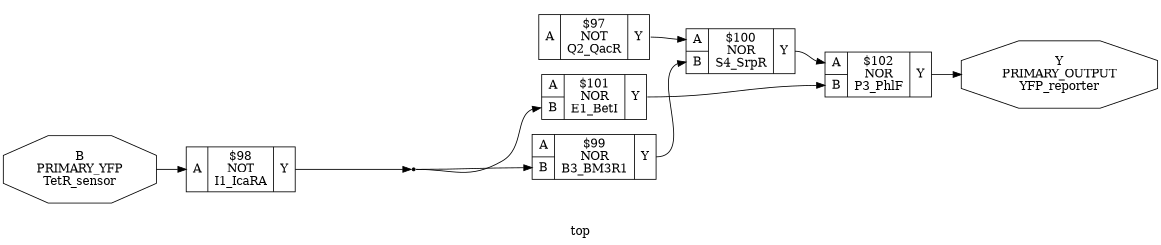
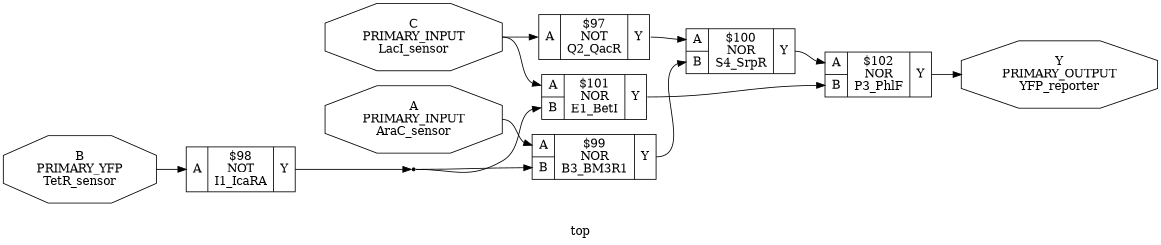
node "C PRIMARY_INPUT LacI_sensor": added
node "A PRIMARY_INPUT AraC_sensor": added
